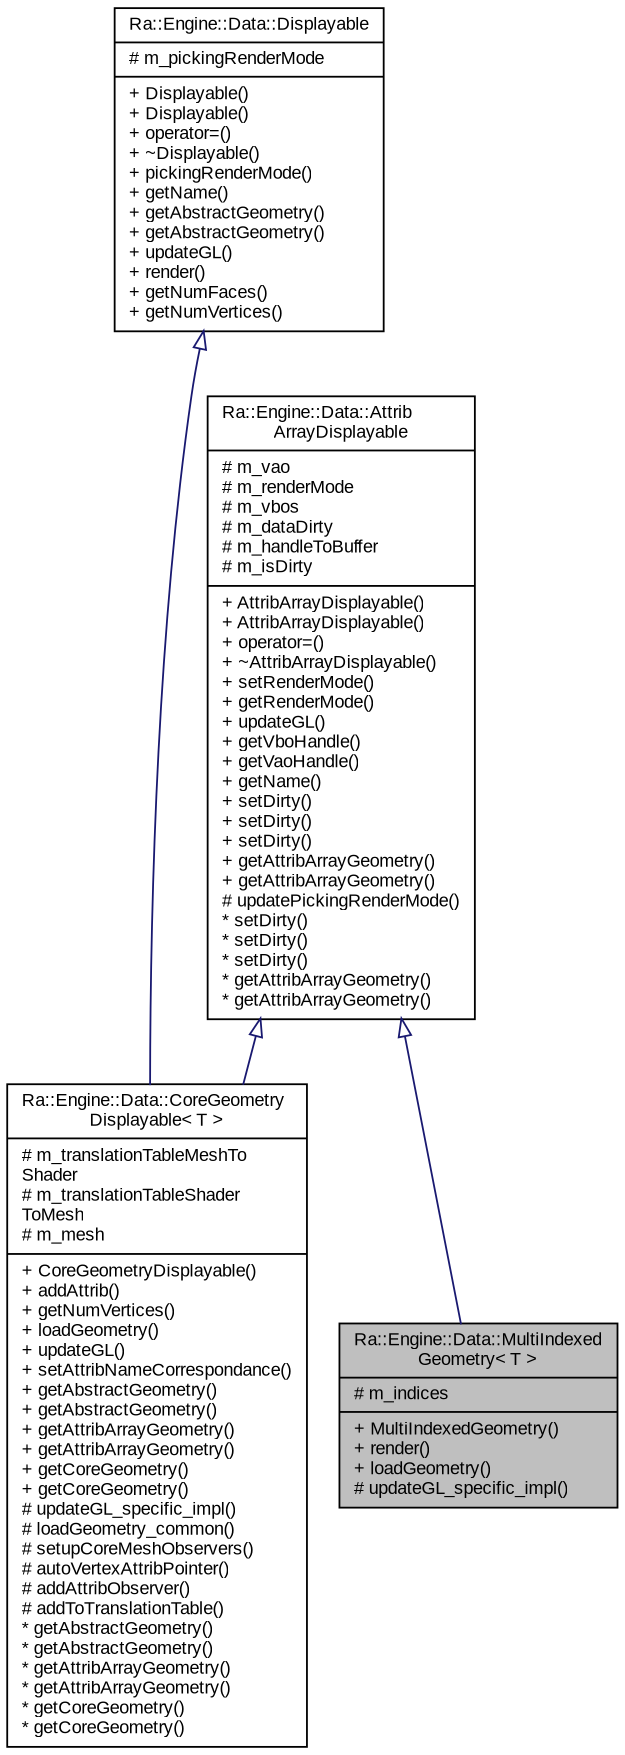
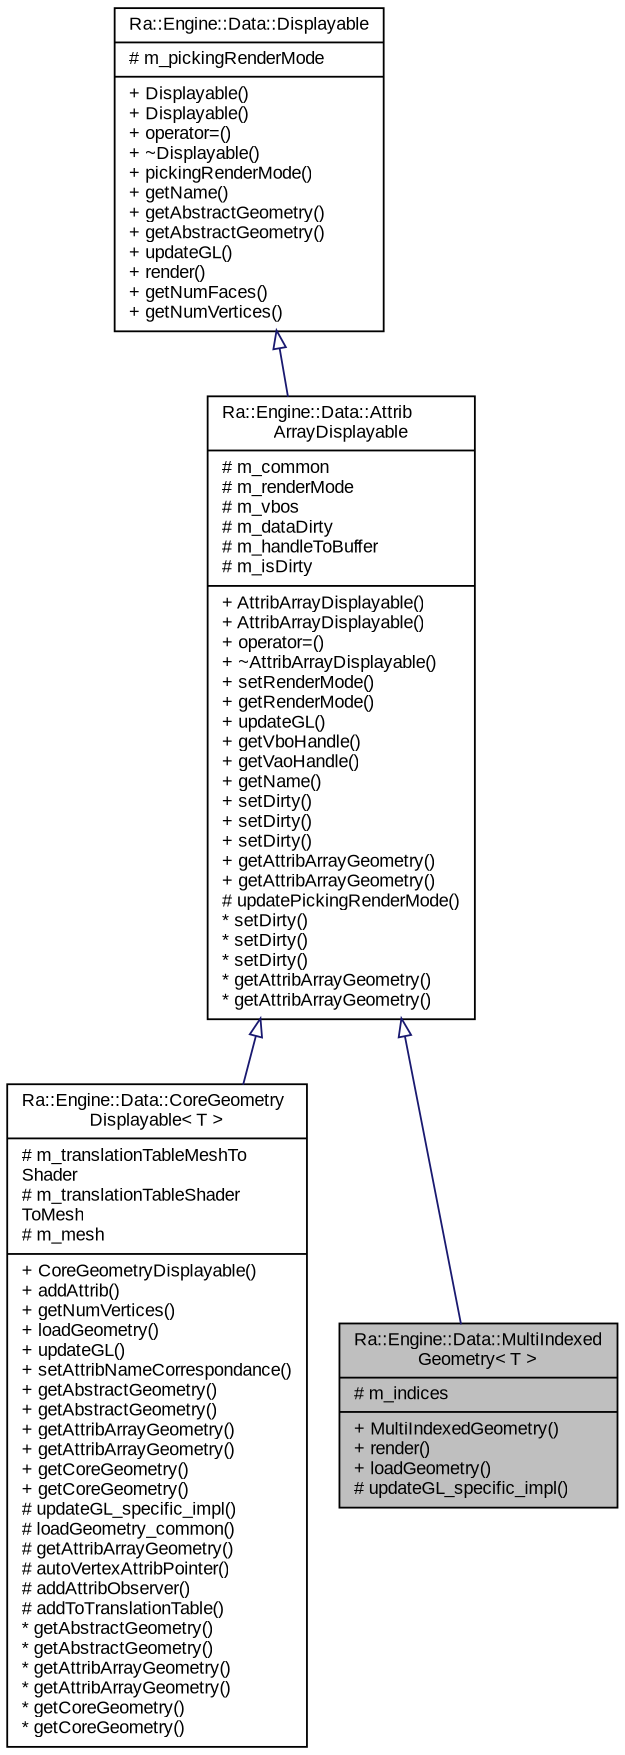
node "Ra::Engine::Data::Attrib": text "# m_vao" -> "# m_common"
edge "Ra::Engine::Data::CoreGeometry" -> "Ra::Engine::Data::Displayable": now "Ra::Engine::Data::Attrib" -> "Ra::Engine::Data::Displayable"
node "Ra::Engine::Data::CoreGeometry": text "# setupCoreMeshObservers()" -> "# getAttribArrayGeometry()"
